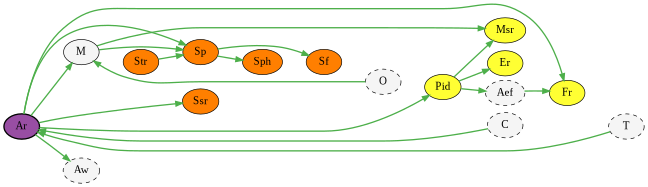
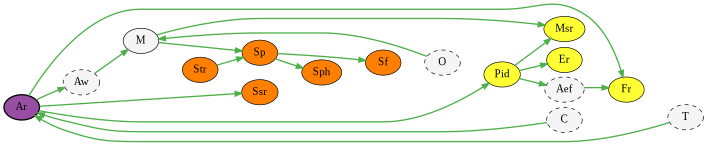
edge "Ar" -> "Sp": removed
edge "Ar" -> "M": now "Aw" -> "M"
